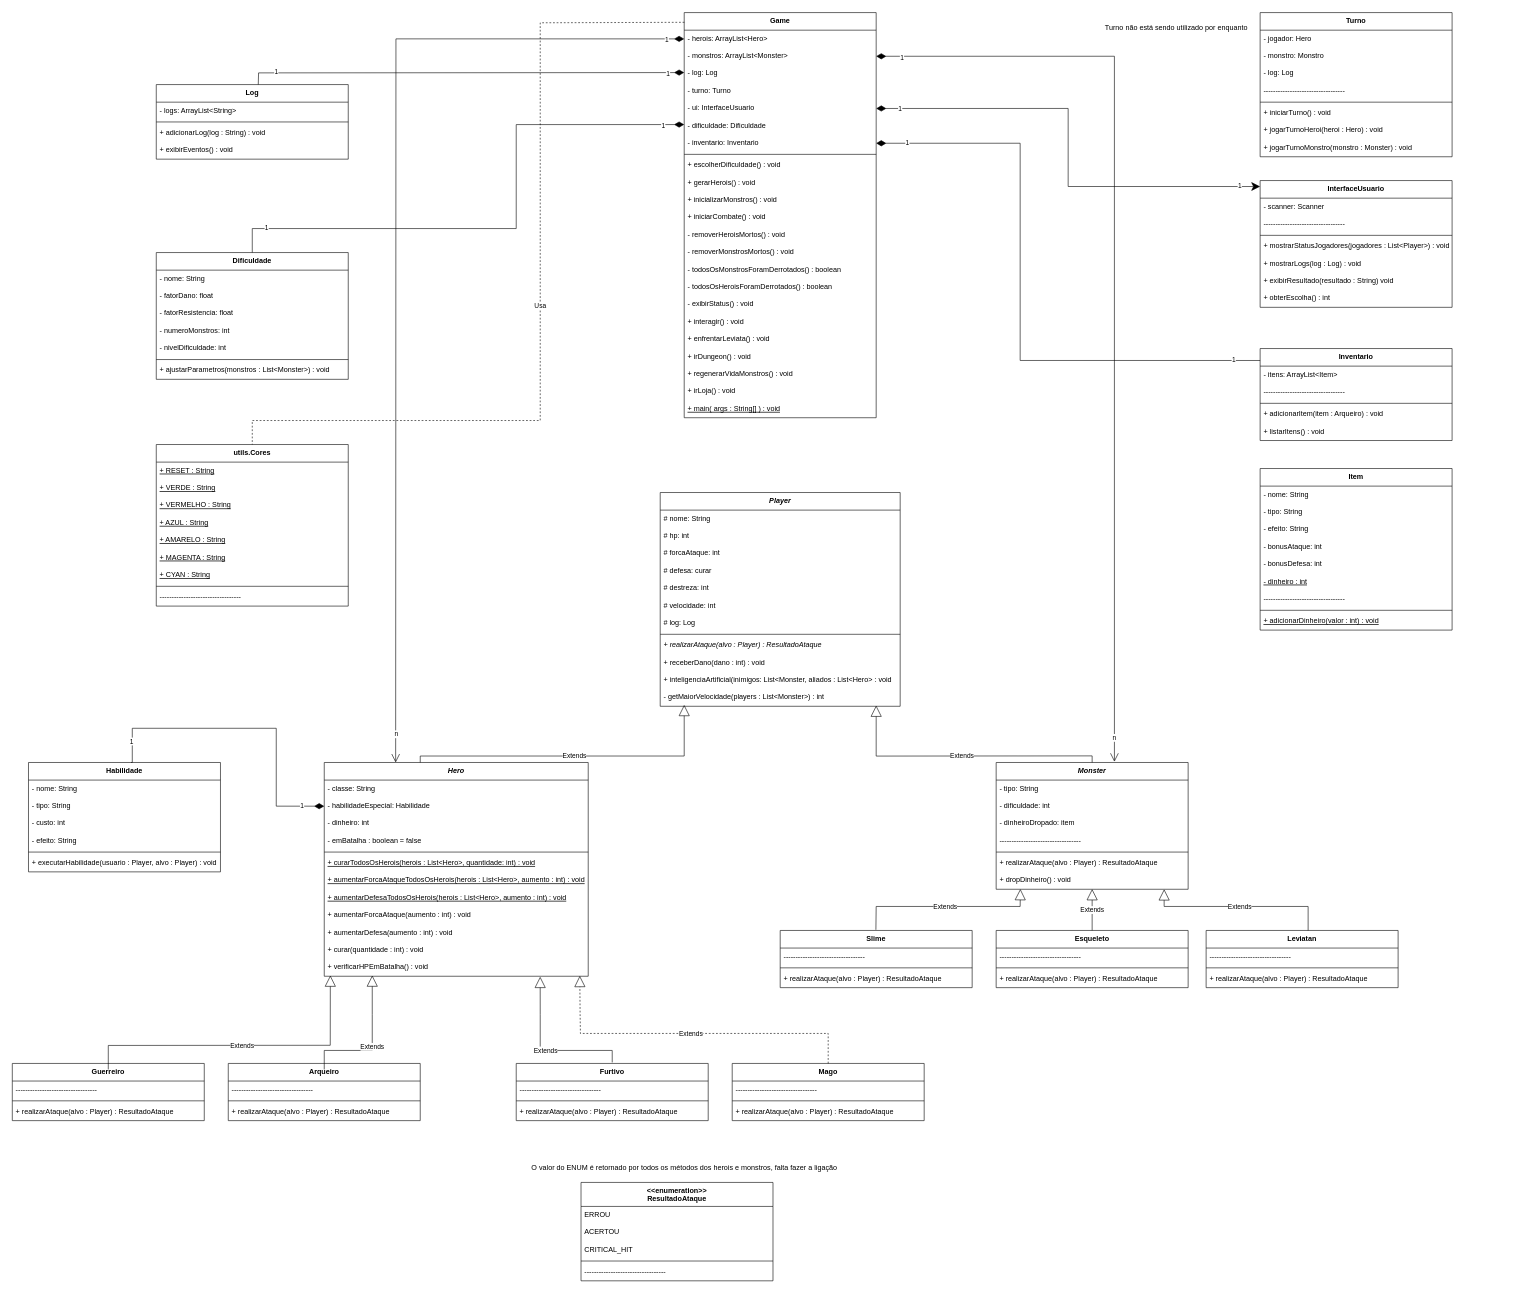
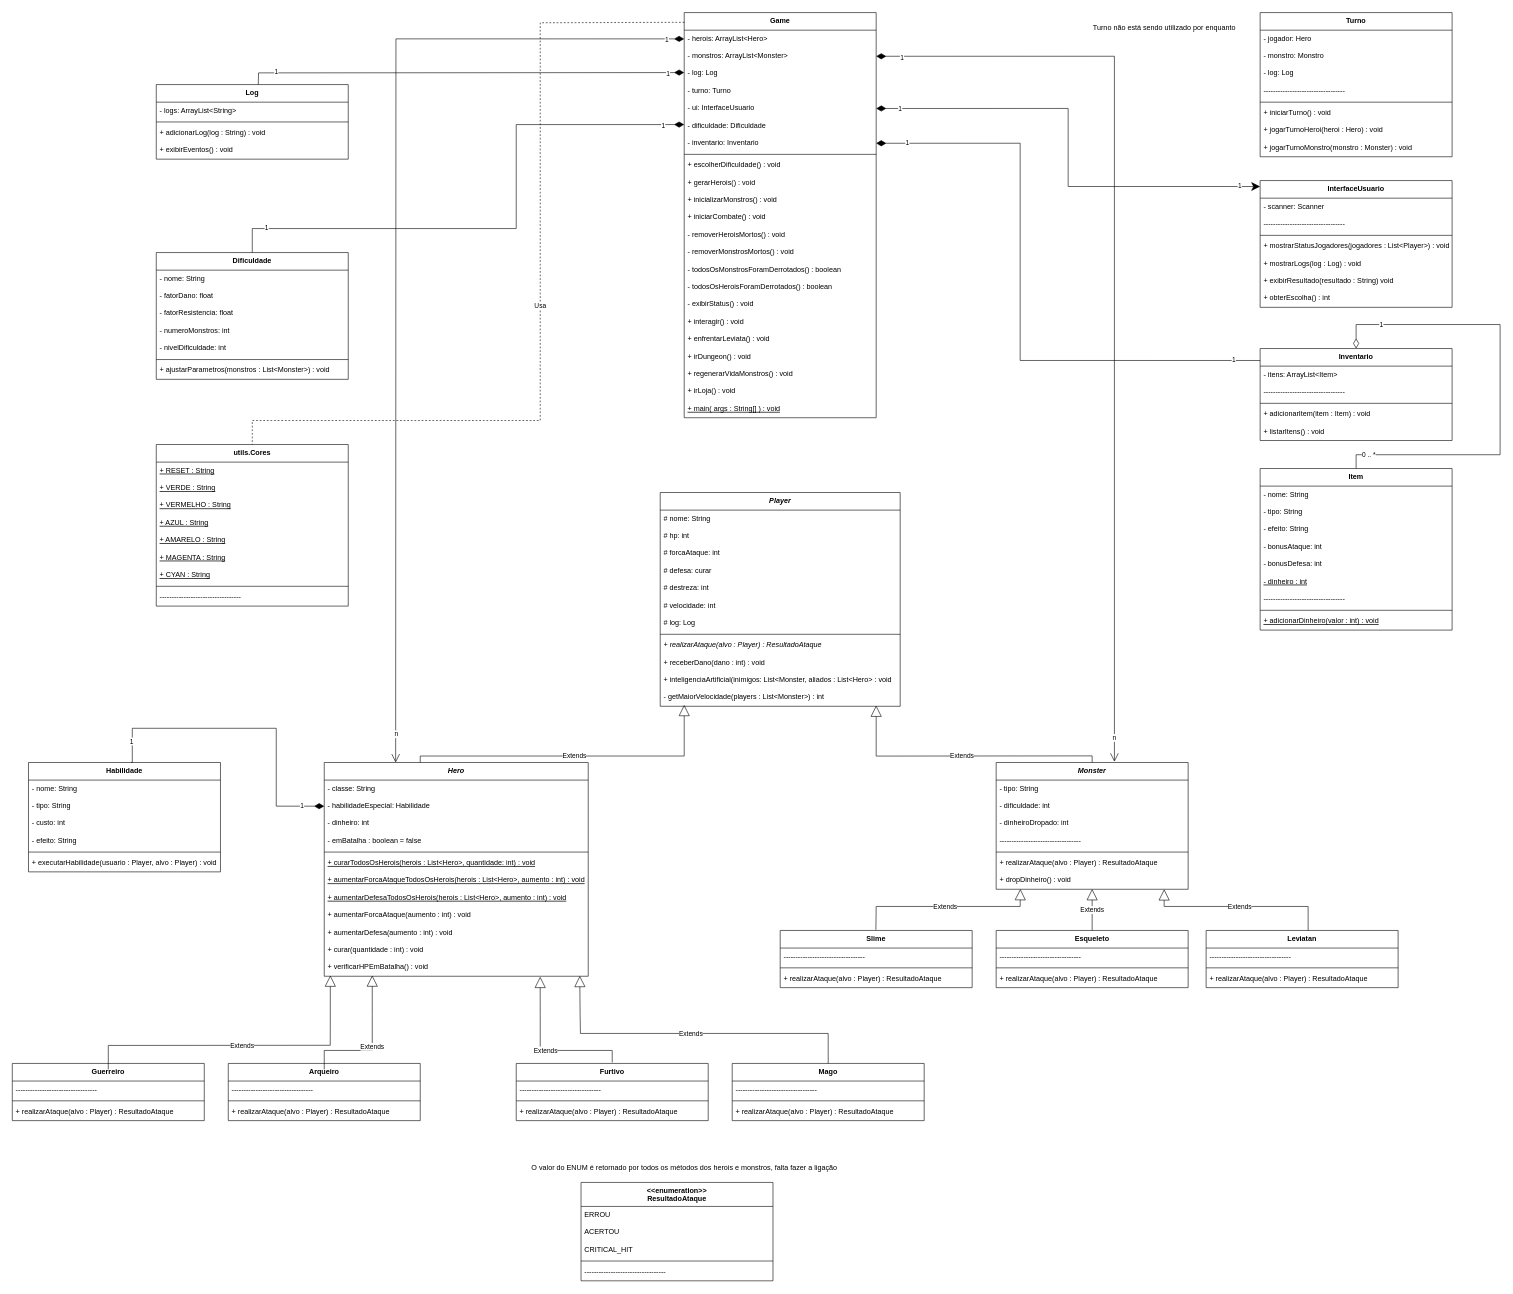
node "Turno não está sendo utilizado por enquanto": moved (1176, 27) -> (1164, 27)
edge "Item" -> "Inventario": added, labels "0 .. *", "1"
node "+ adicionarItem(item : Arqueiro) : void": label "+ adicionarItem(item : Arqueiro) : void" -> "+ adicionarItem(item : Item) : void"
node "- dinheiroDropado: item": label "- dinheiroDropado: item" -> "- dinheiroDropado: int"
edge "Mago" -> "+ verificarHPEmBatalha() : void": style dashed -> solid
